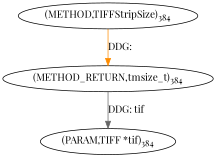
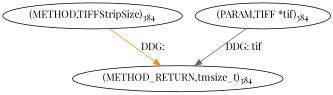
edge "(METHOD_RETURN,tmsize_t)" -> "(PARAM,TIFF *tif)": reversed
